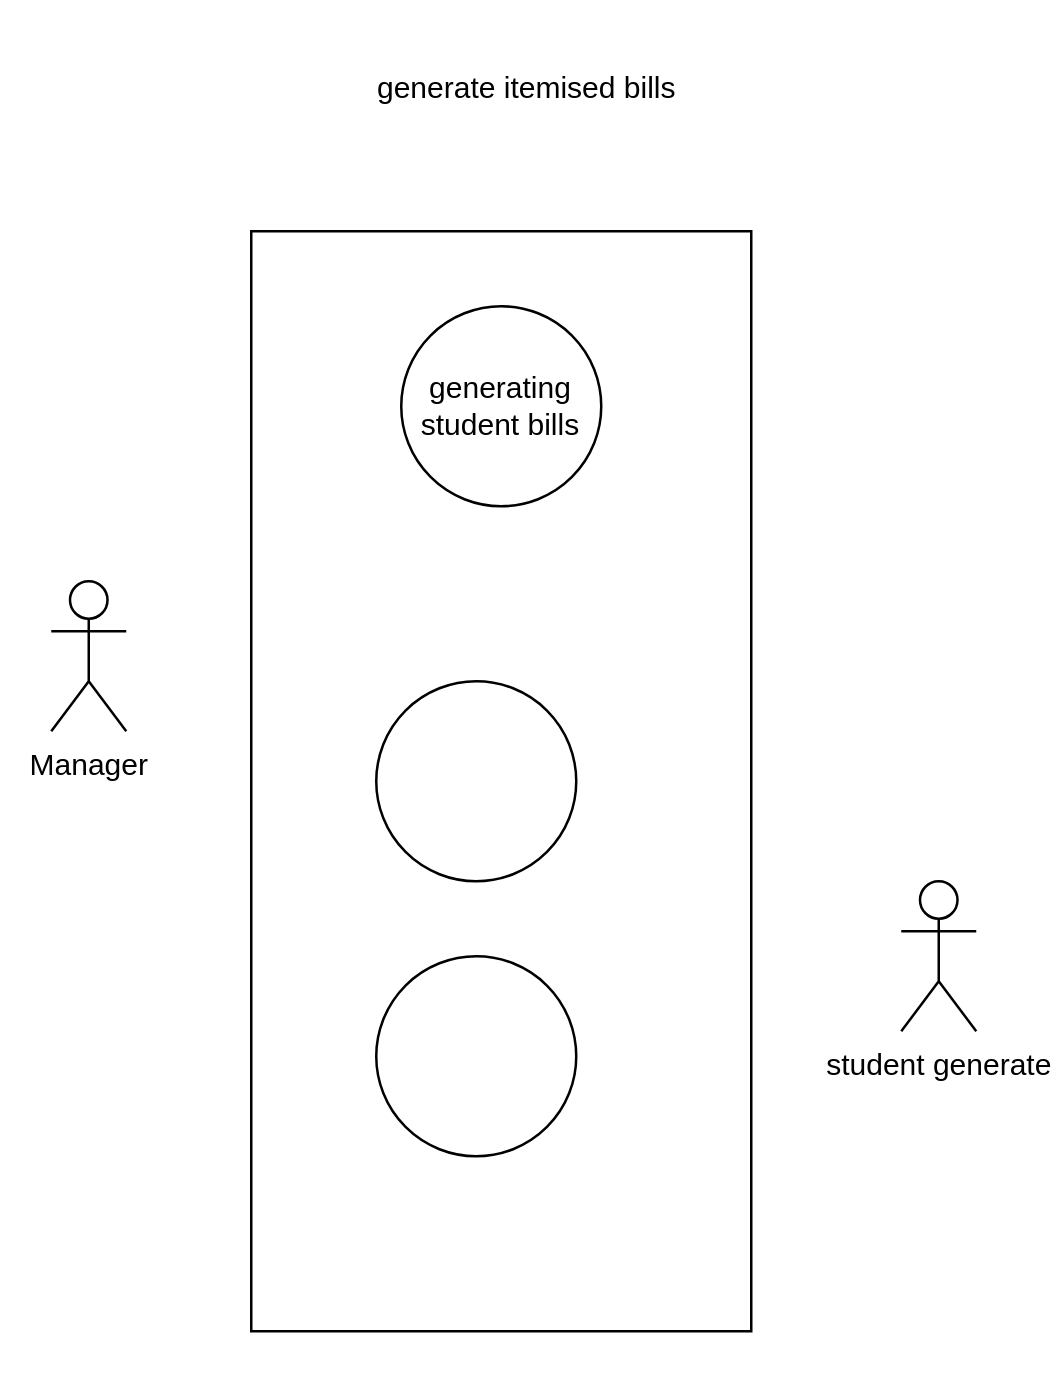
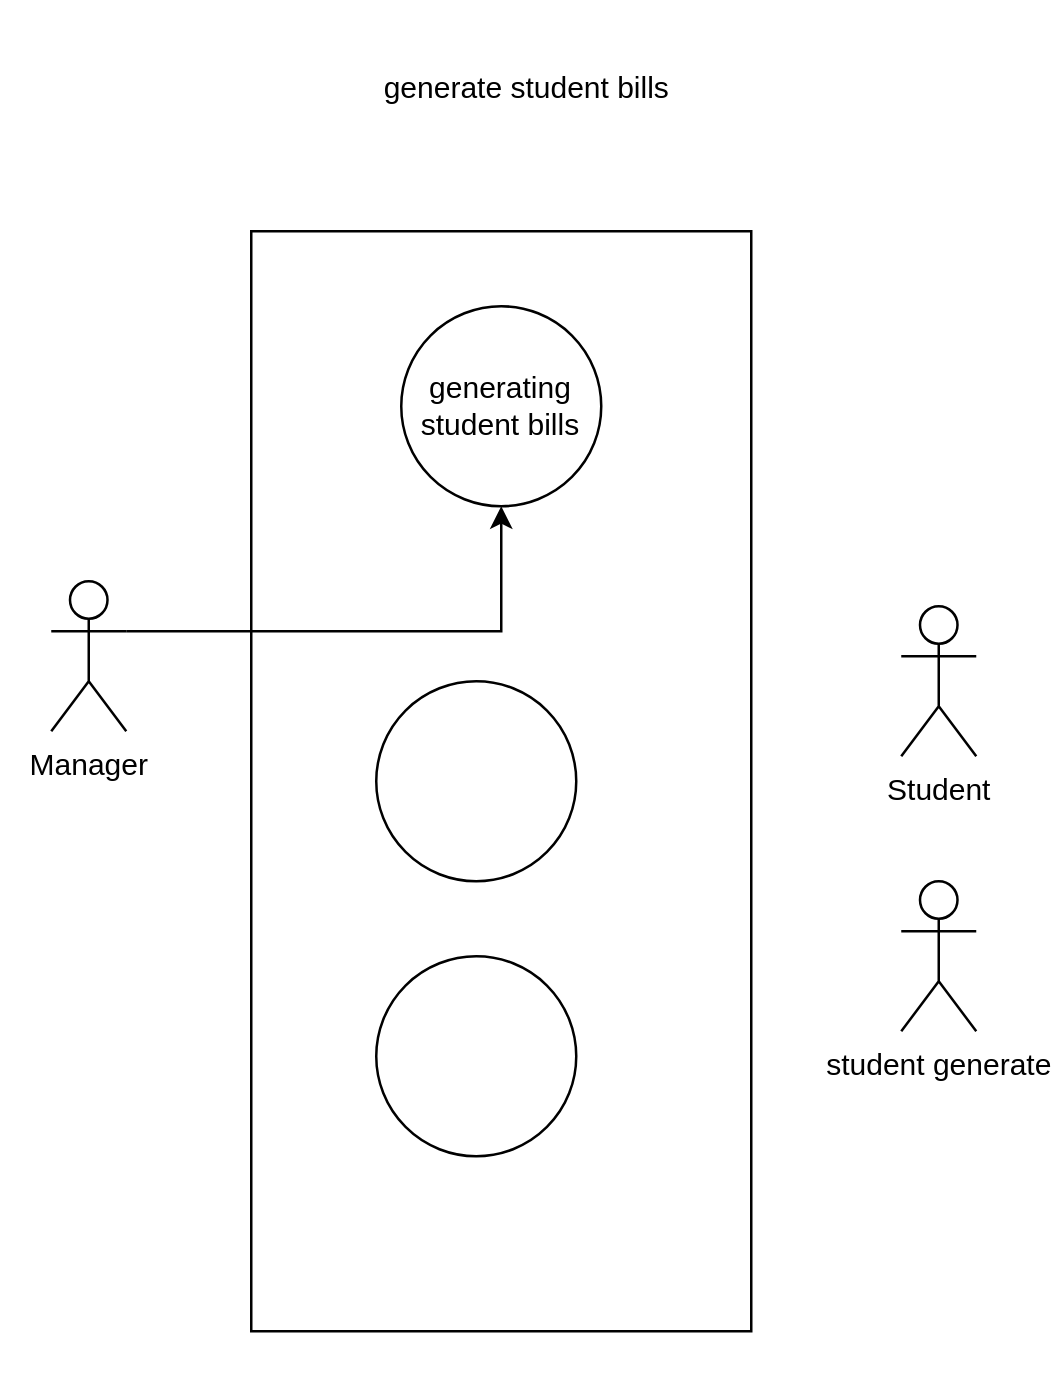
node "generate itemised bills": label "generate itemised bills" -> "generate student bills"
edge "Manager" -> "generating student bills": added
node "Student": added
